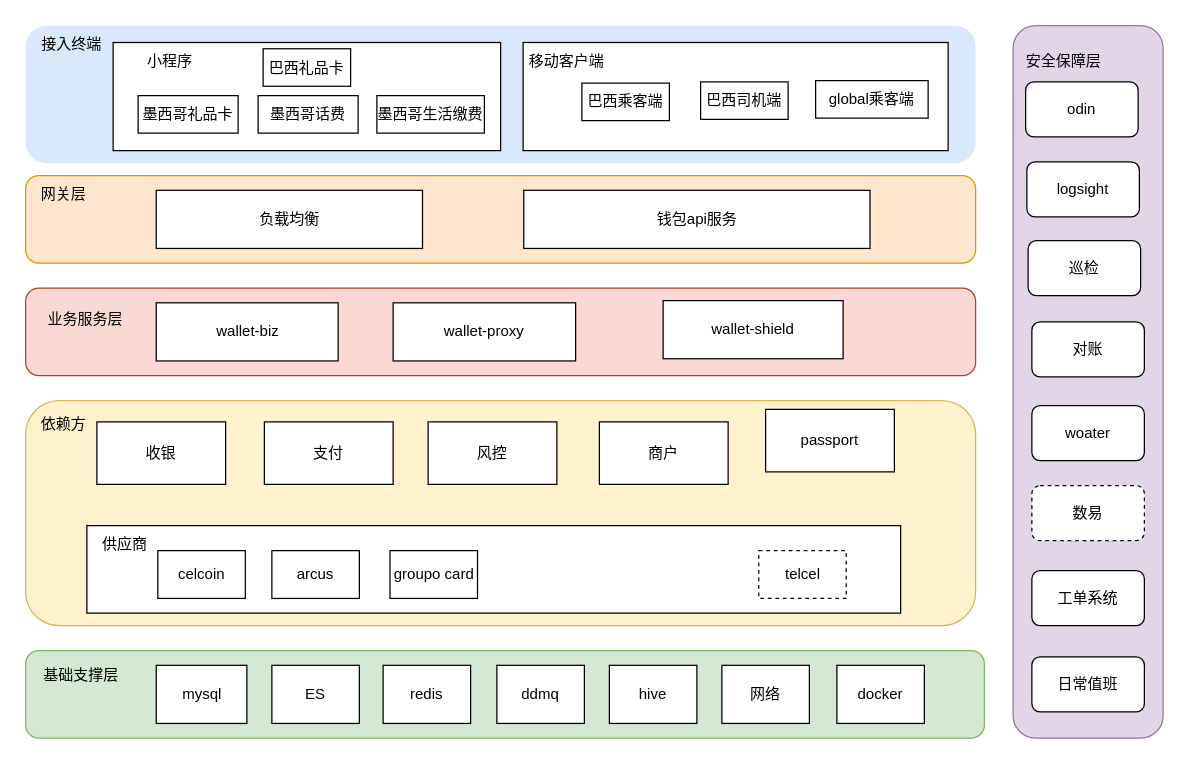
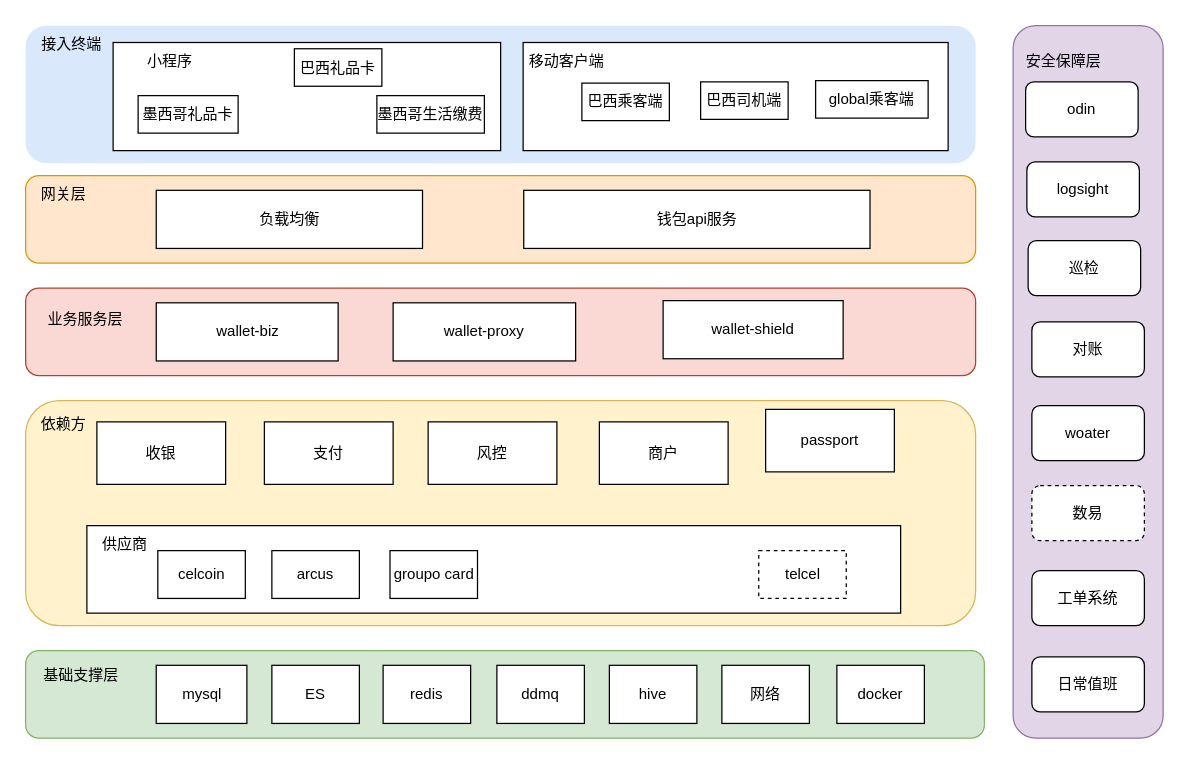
node "巴西礼品卡": moved (307, 68) -> (338, 68)
node "墨西哥话费": removed
